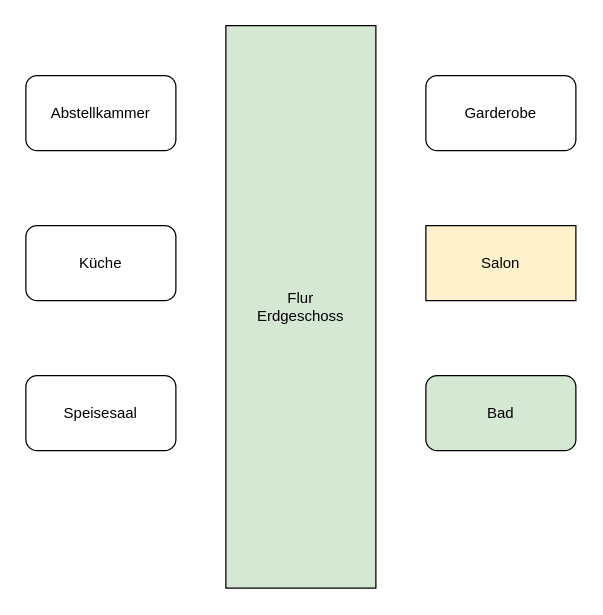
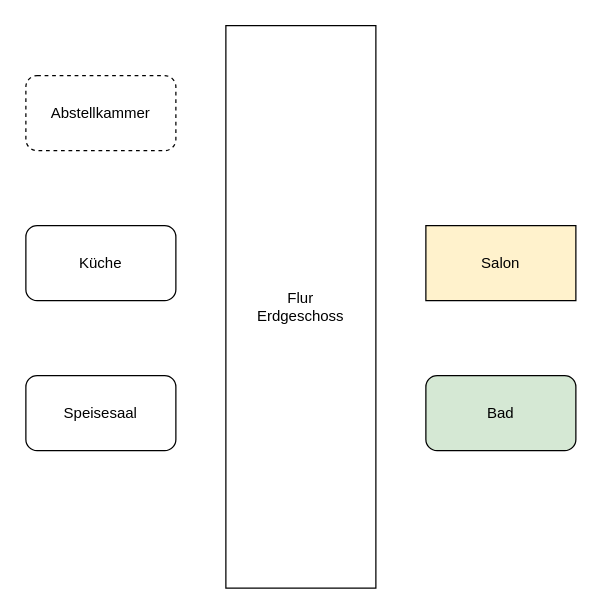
node "Abstellkammer": style solid -> dashed
node "Garderobe": removed
node "Flur Erdgeschoss": fillcolor #d5e8d4 -> #ffffff
